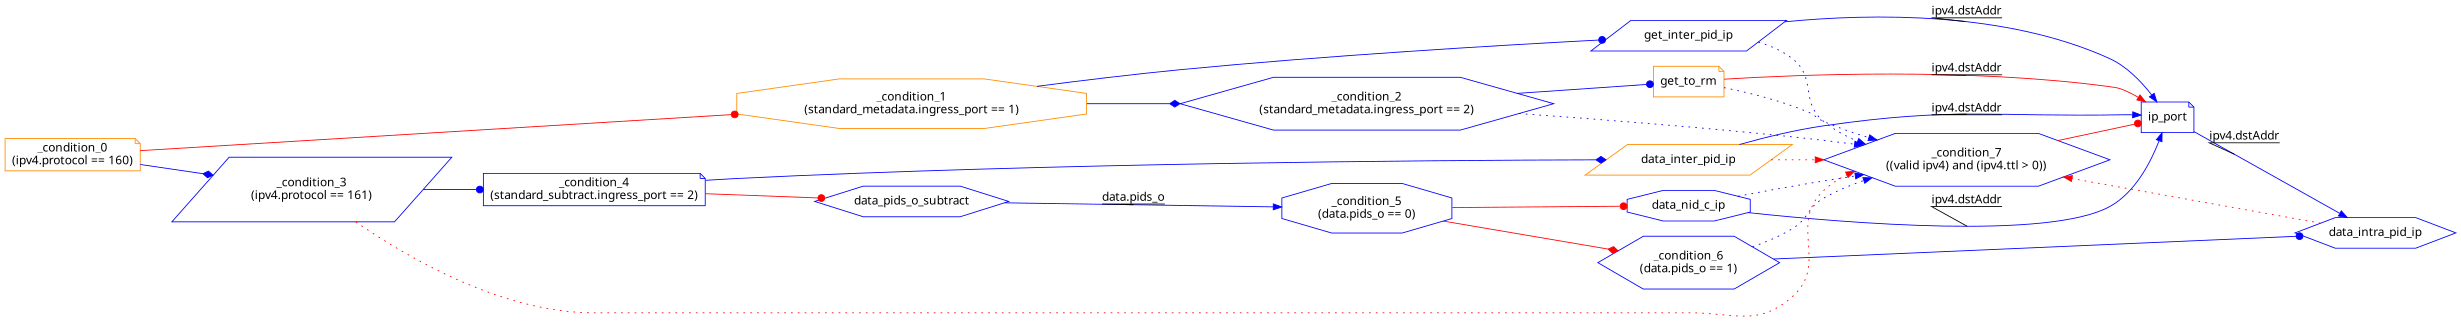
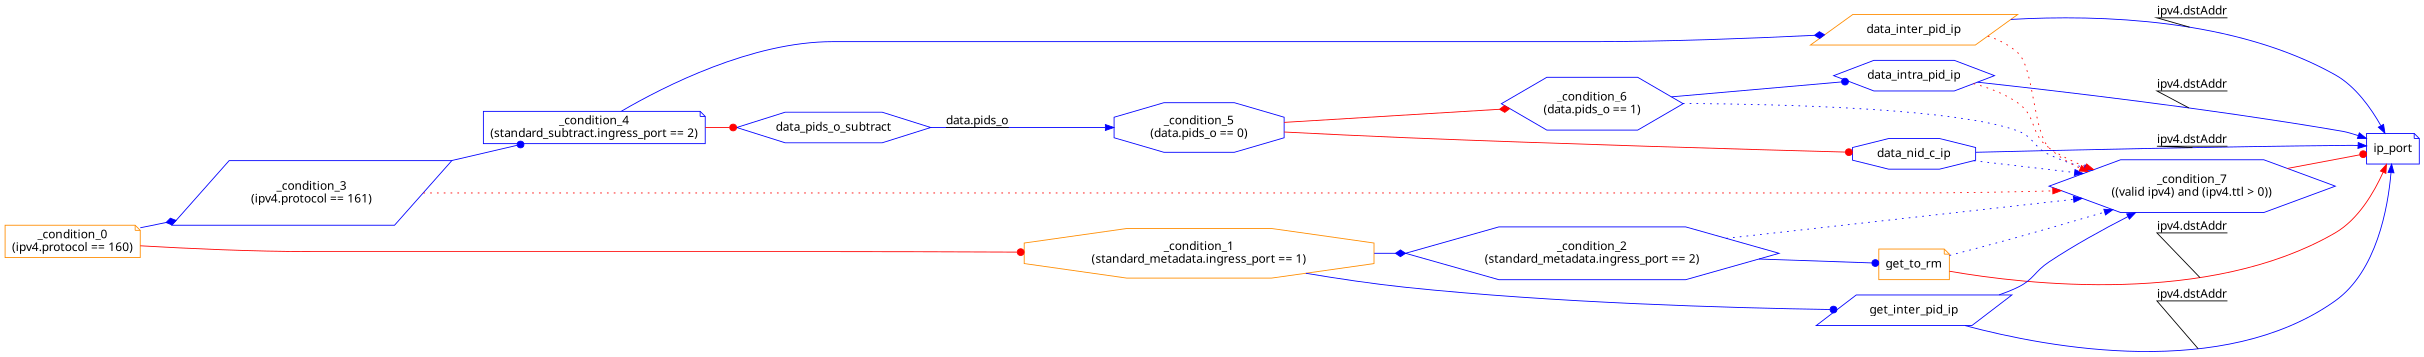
edge "get_inter_pid_ip" -> "_condition_7 ((valid ipv4) and (ipv4.ttl > 0))": style dotted -> solid
edge "ip_port" -> "data_intra_pid_ip": reversed
